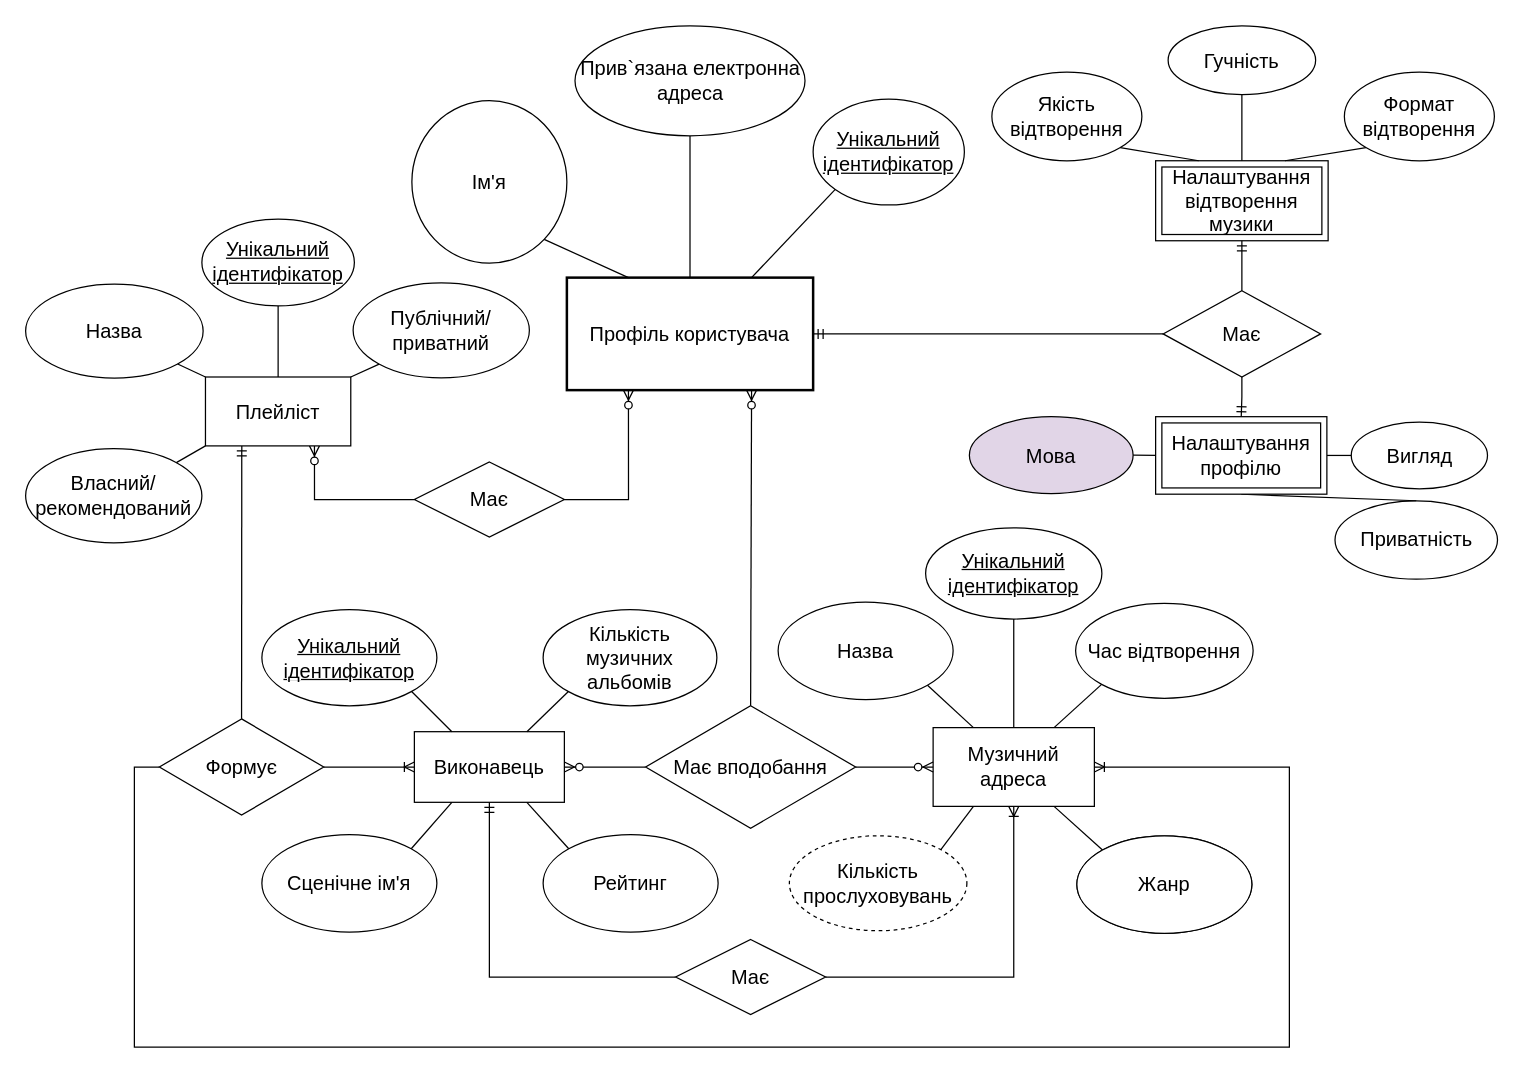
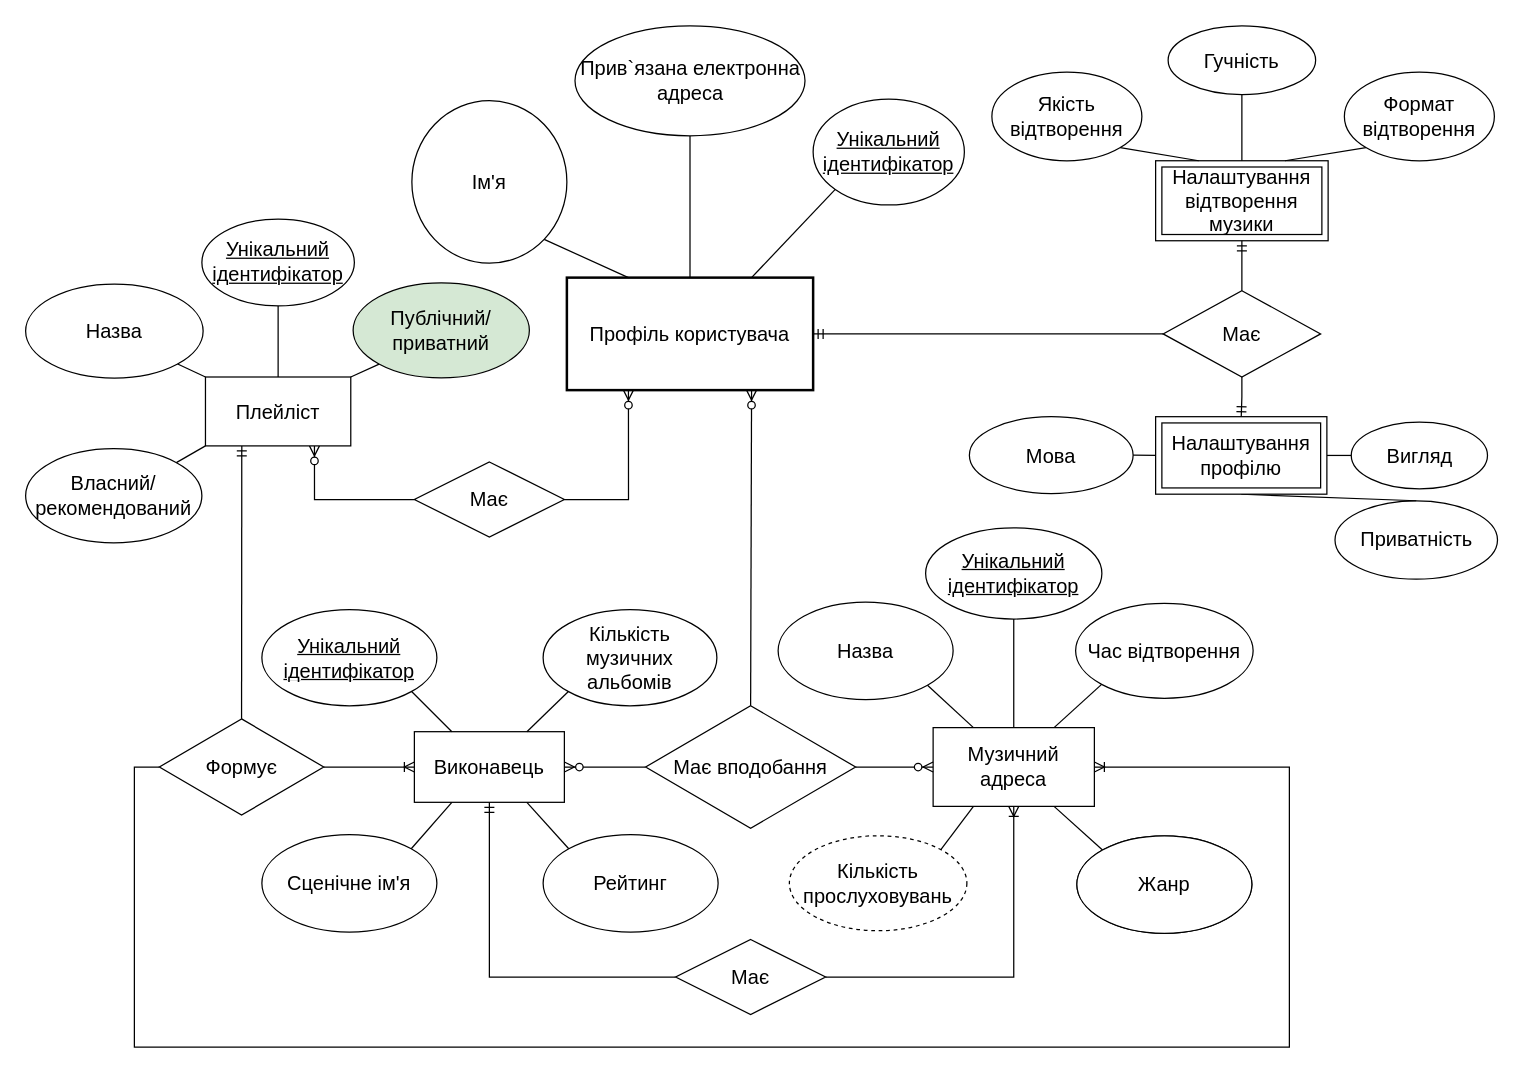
node "Публічний/приватний": fillcolor #ffffff -> #d5e8d4
node "Мова": fillcolor #e1d5e7 -> #ffffff
